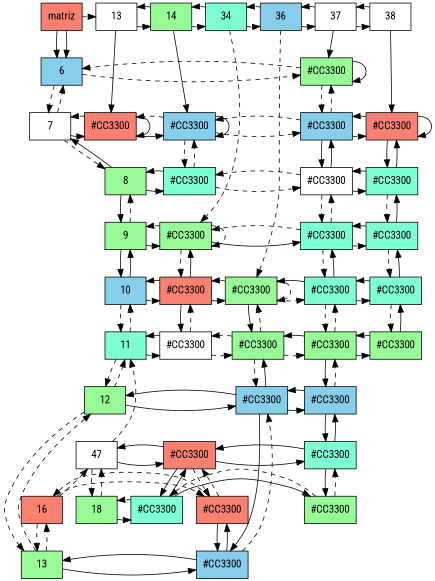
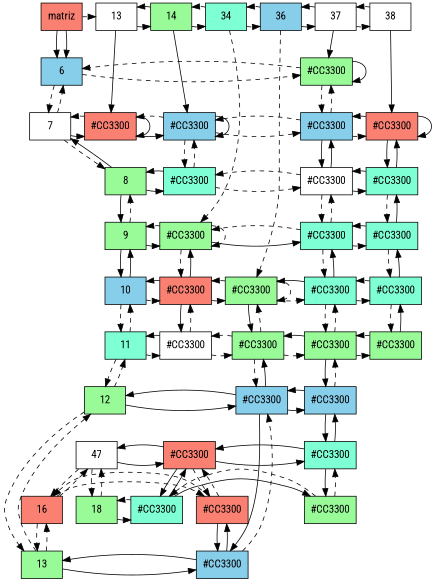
edge "47" -> "11": now "47" -> "16"
